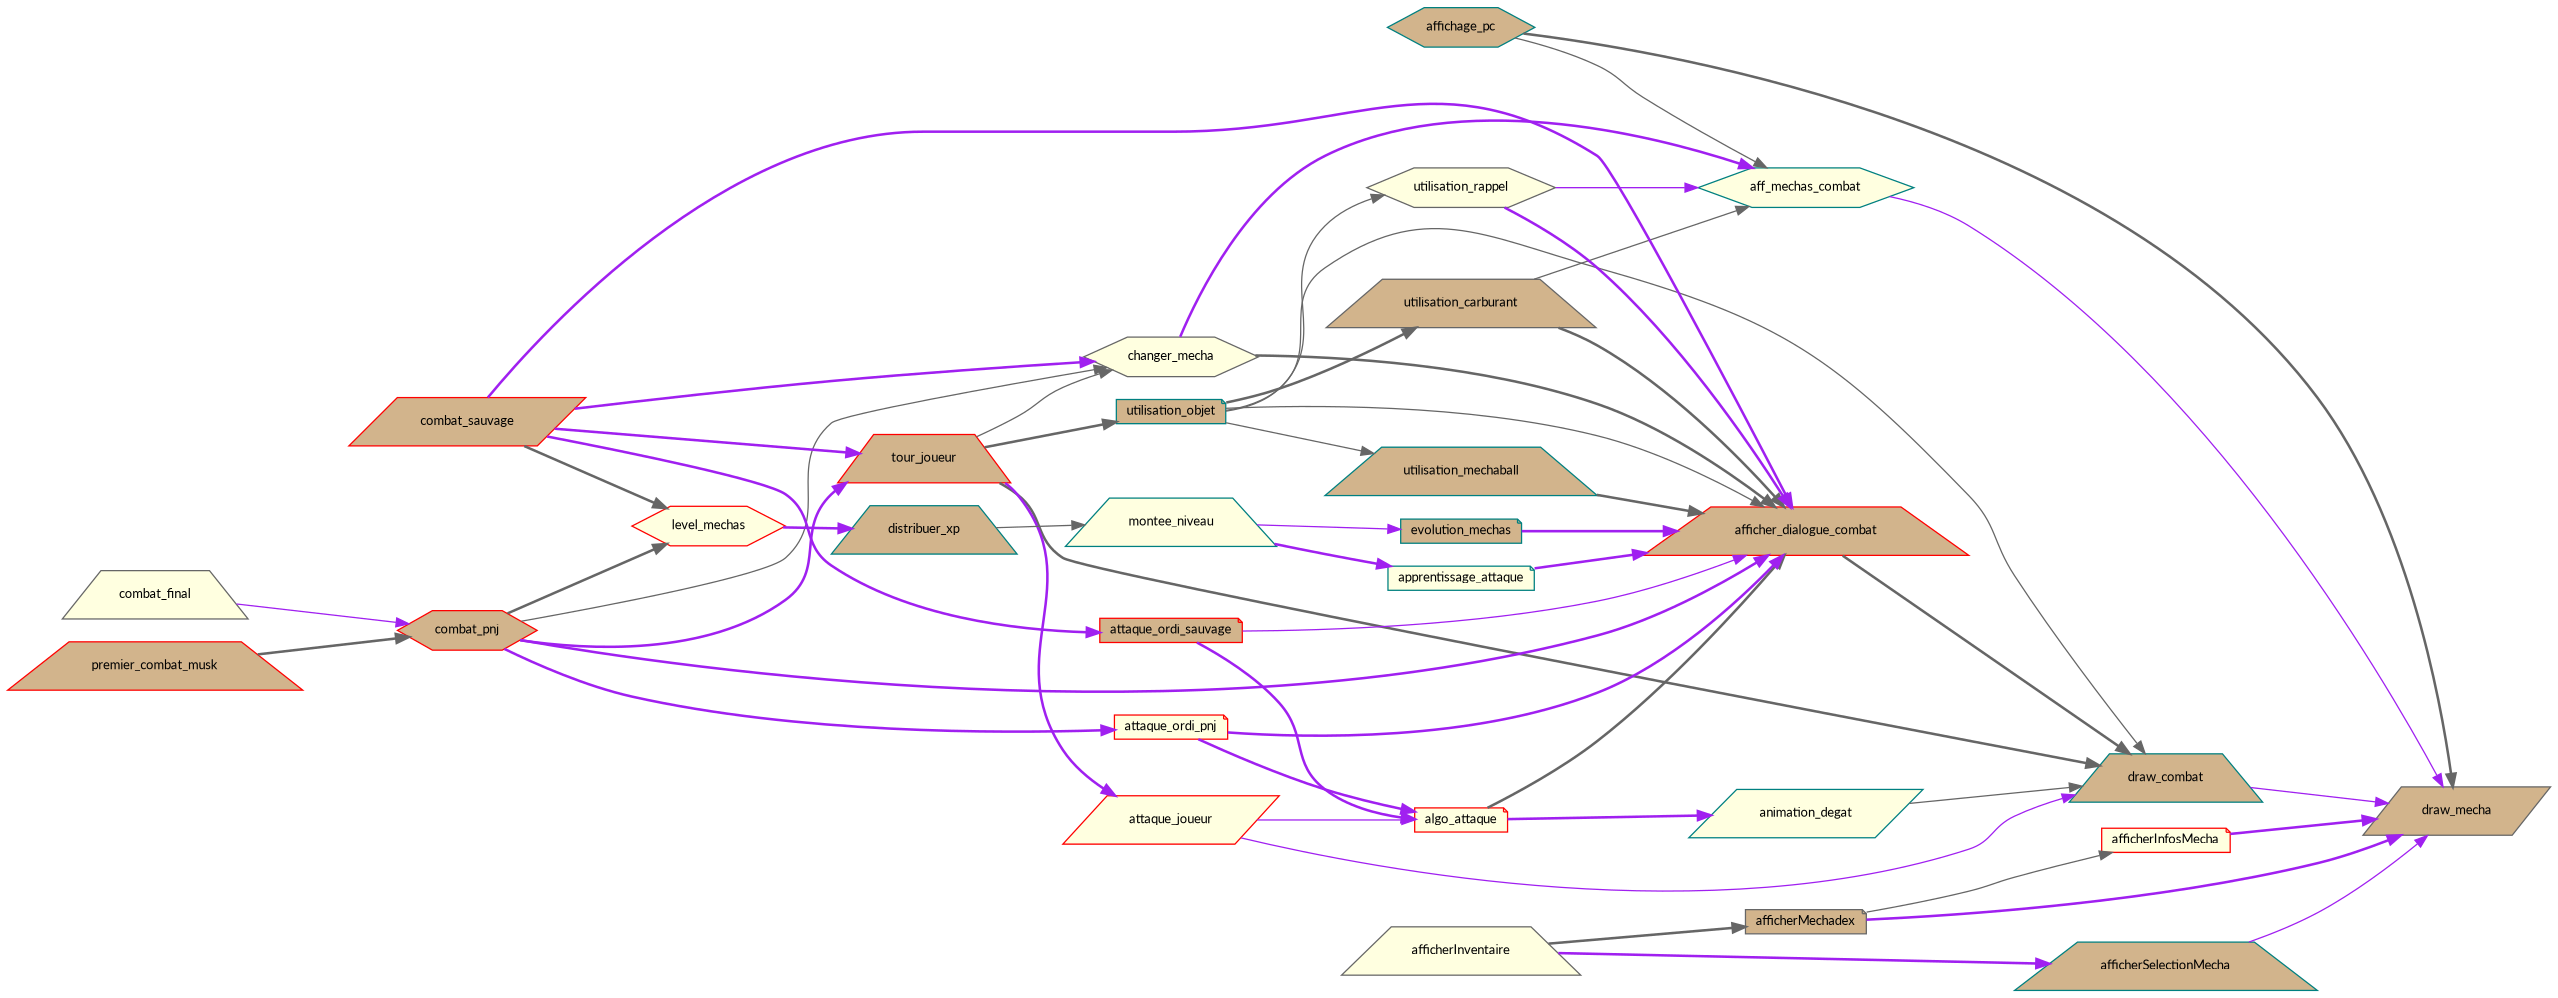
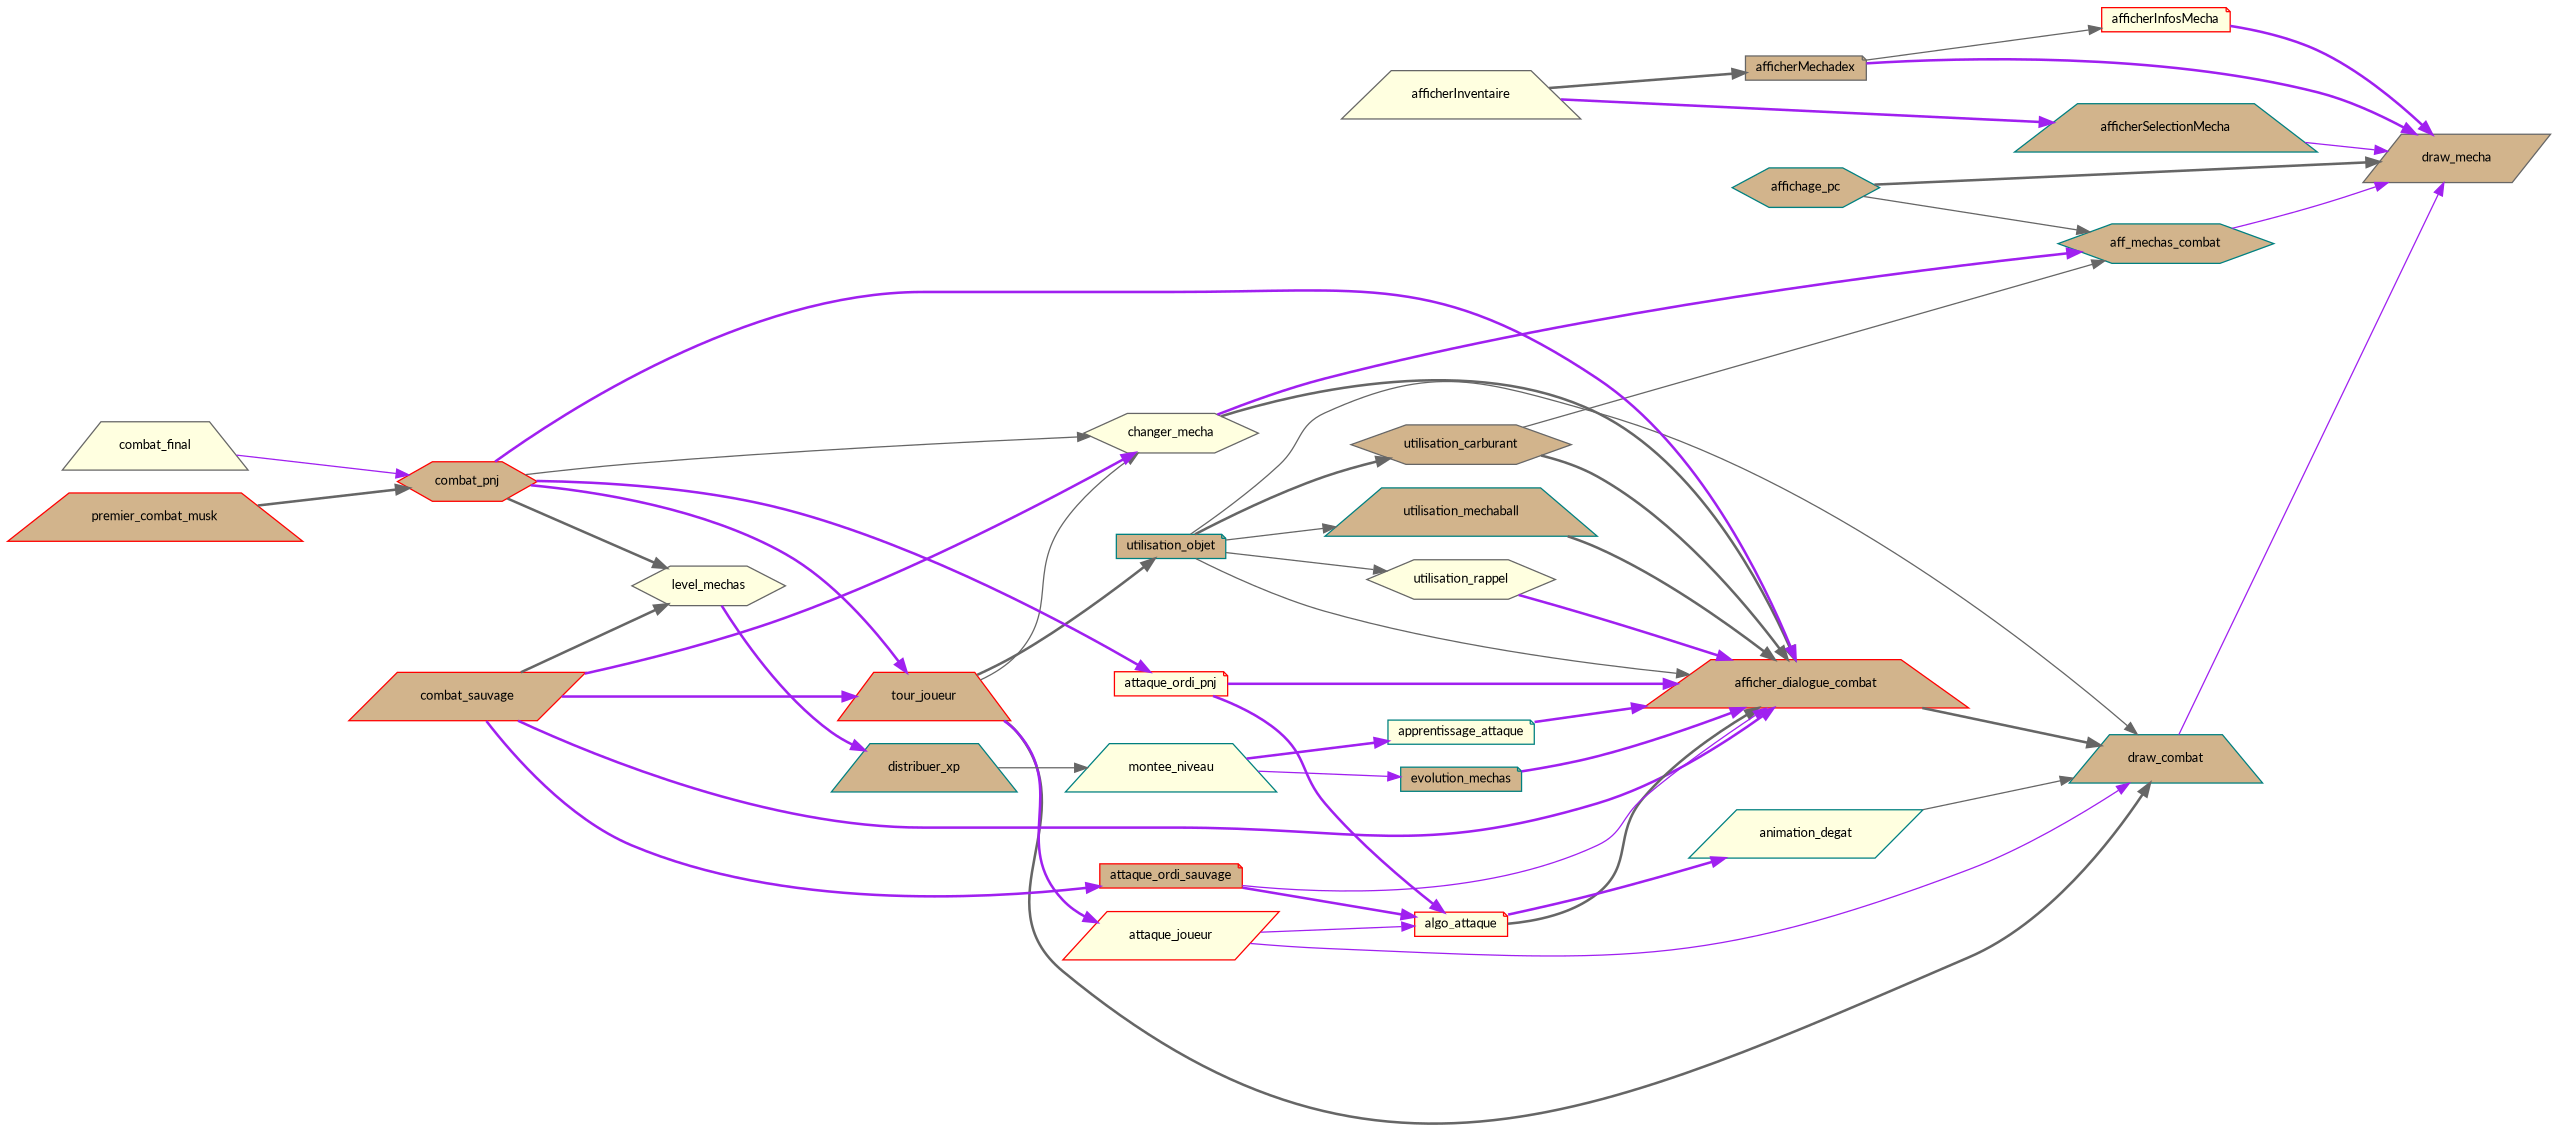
edge "utilisation_rappel" -> "aff_mechas_combat": removed
node "aff_mechas_combat": fillcolor lightyellow -> tan
node "utilisation_carburant": shape trapezium -> hexagon
node "level_mechas": color red -> gray40
